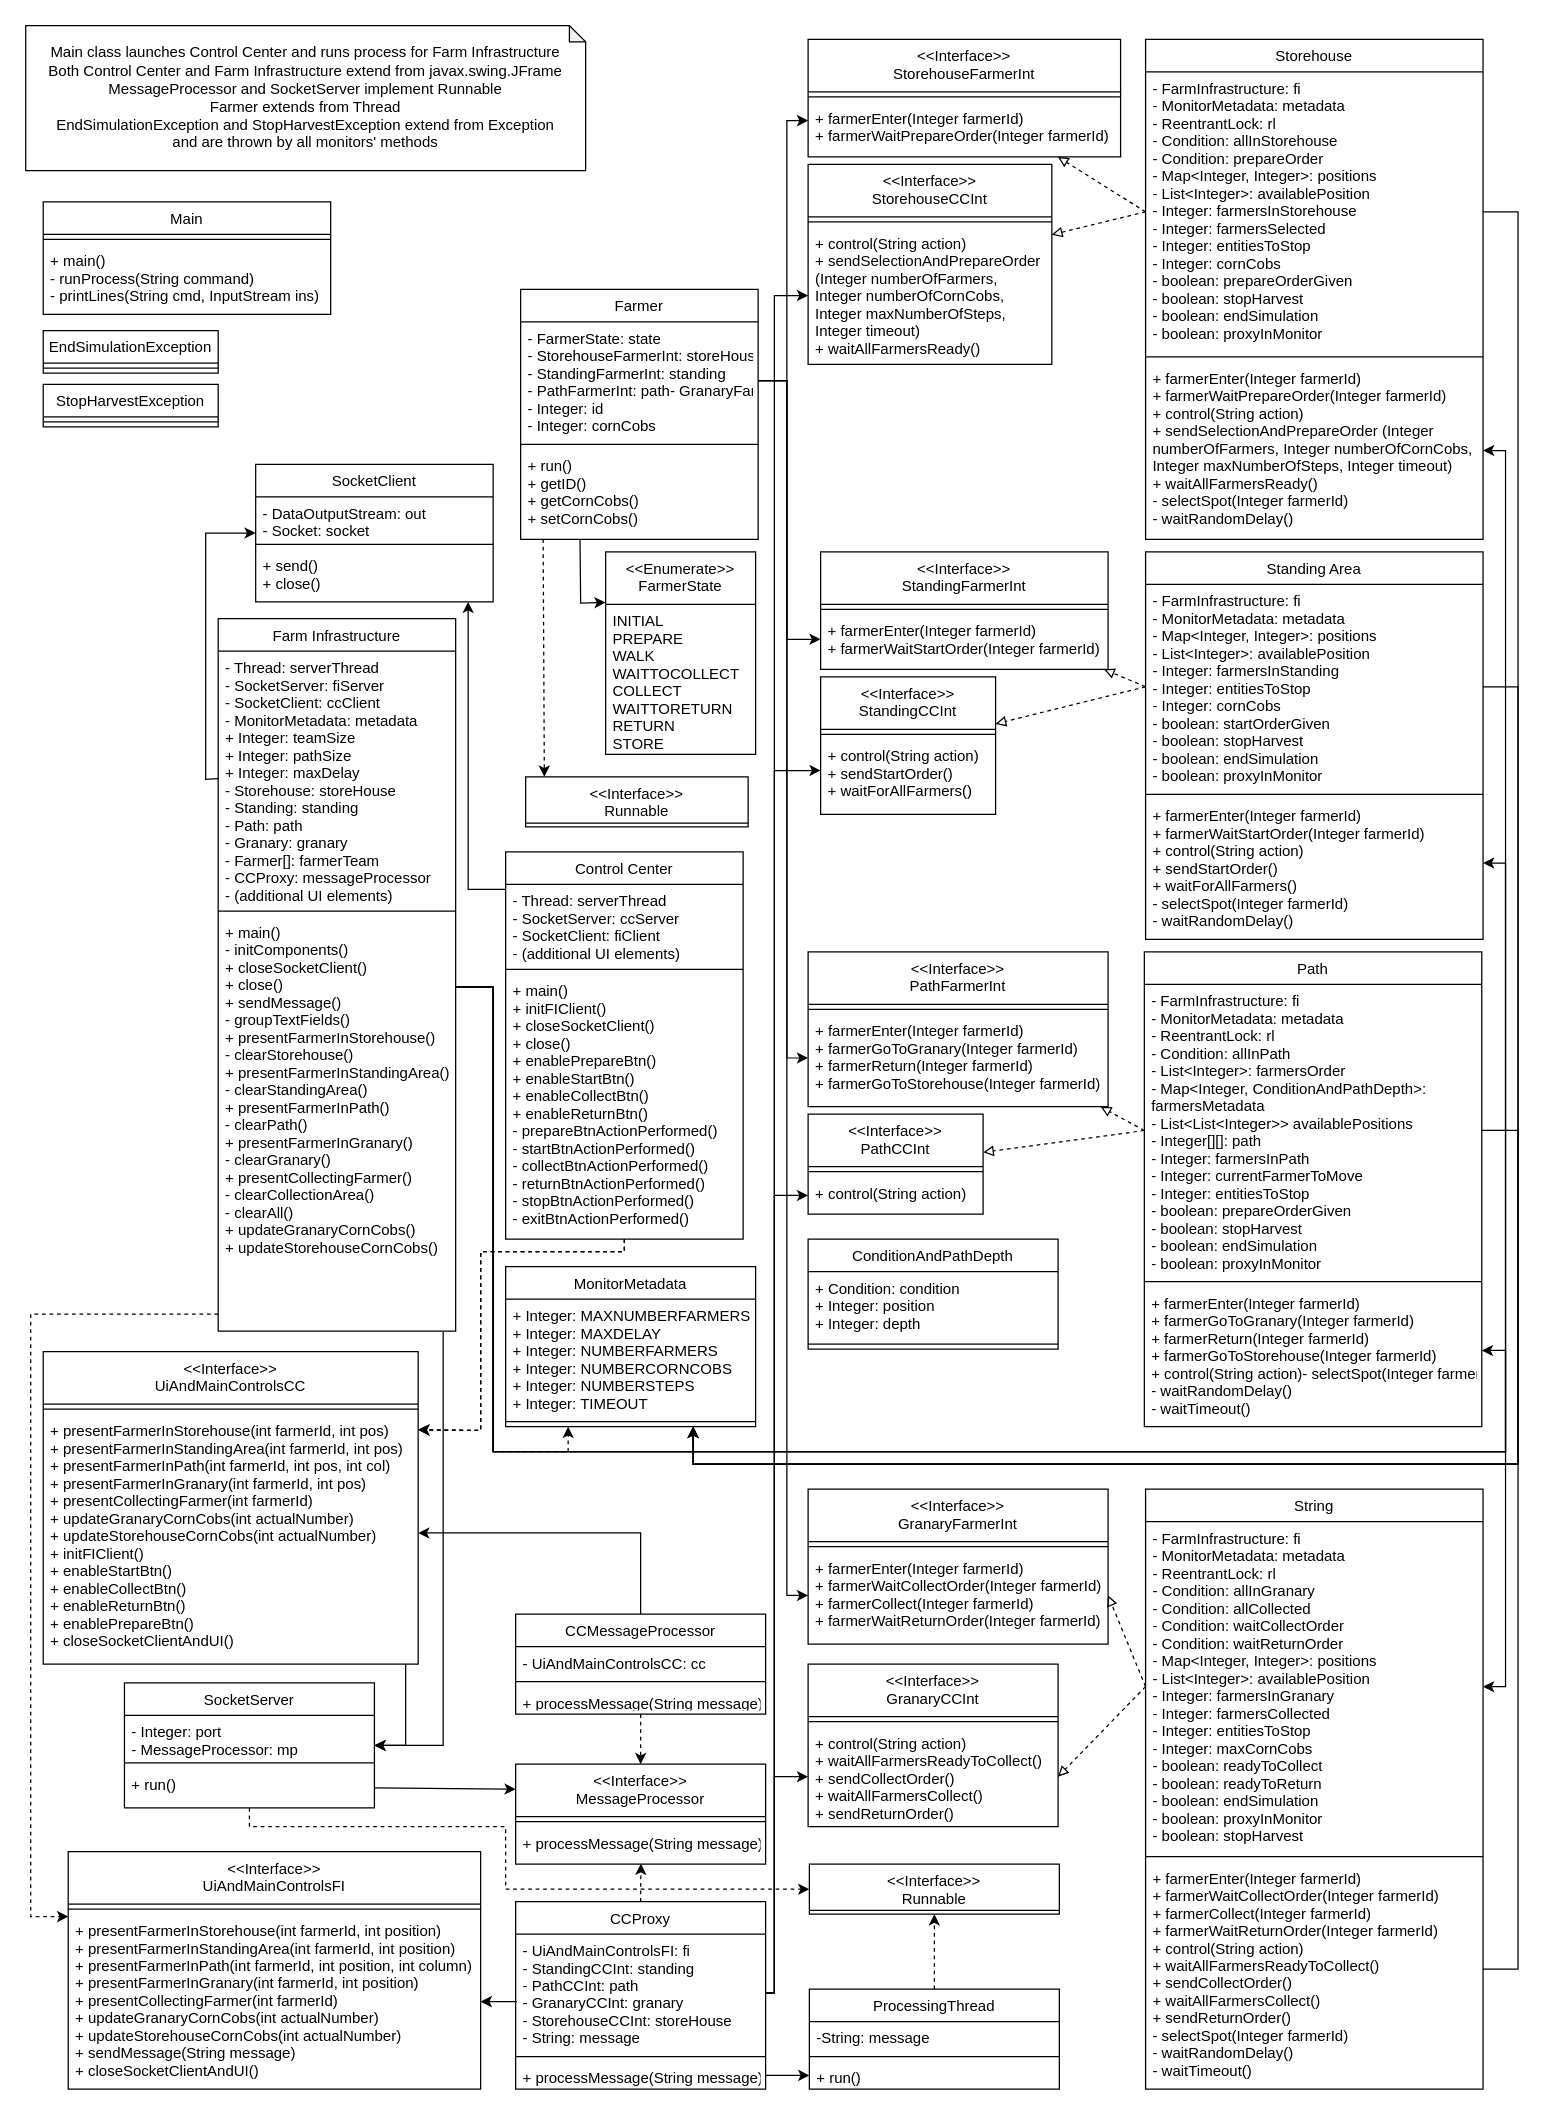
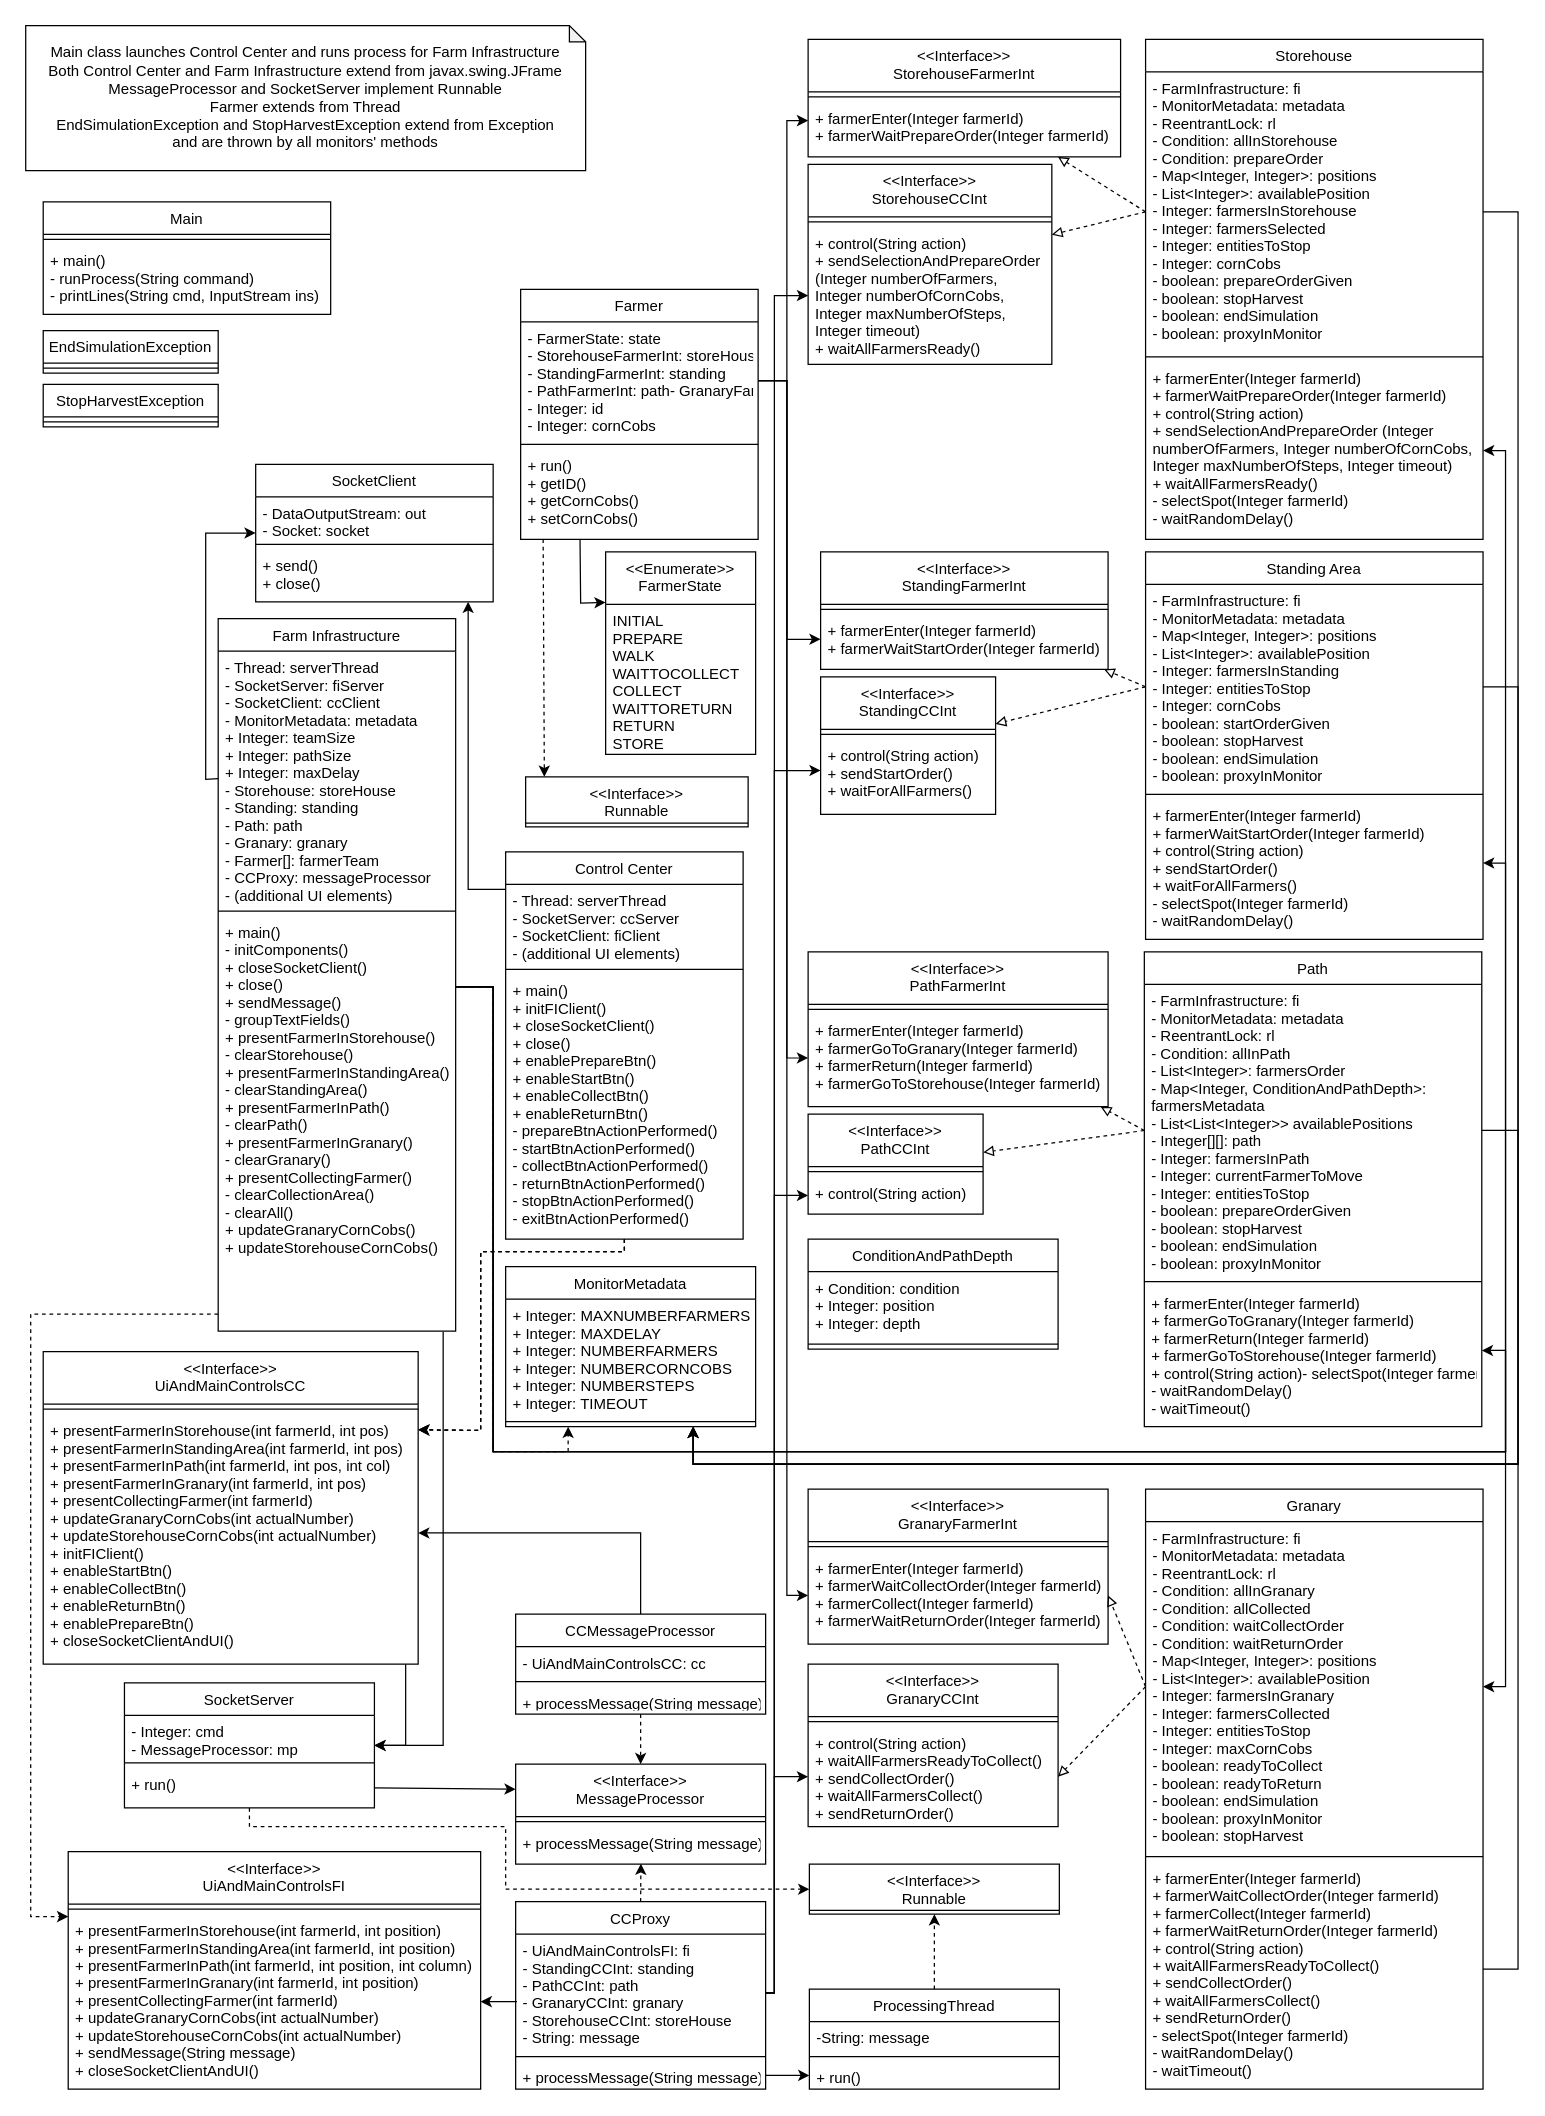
node "String": label "String" -> "Granary"
node "- Integer: port - MessageProcessor: mp": label "- Integer: port - MessageProcessor: mp" -> "- Integer: cmd - MessageProcessor: mp"
